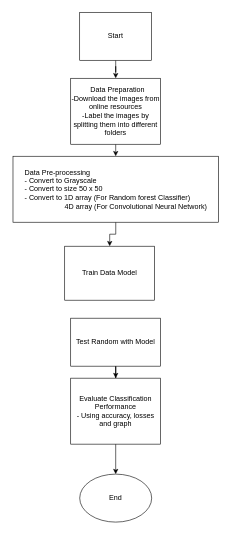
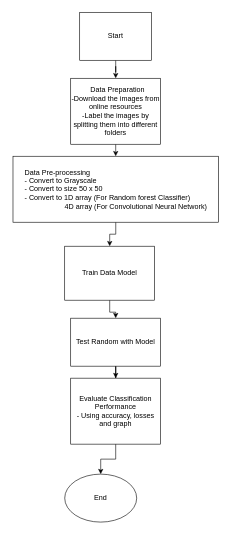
edge "Train Data Model" -> "Test Random with Model": added
node "End": moved (116, 498) -> (101, 498)
